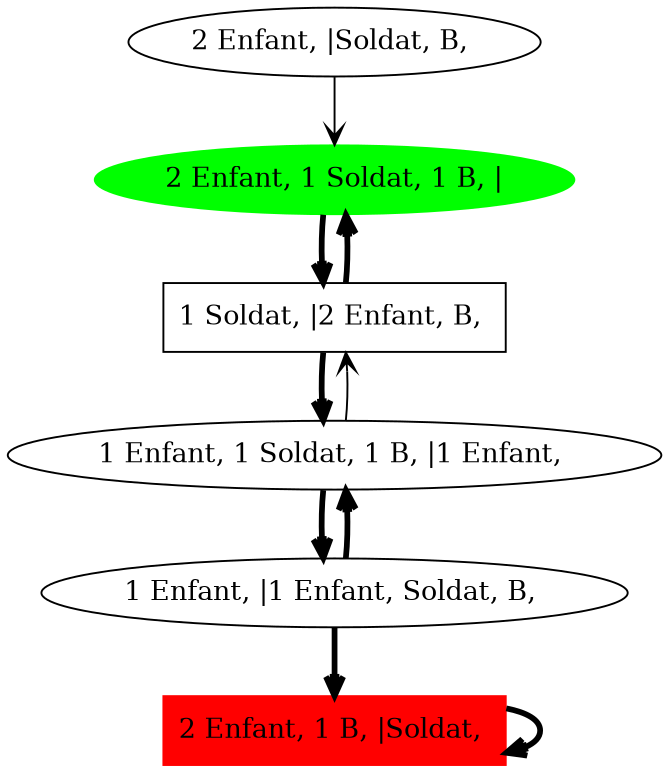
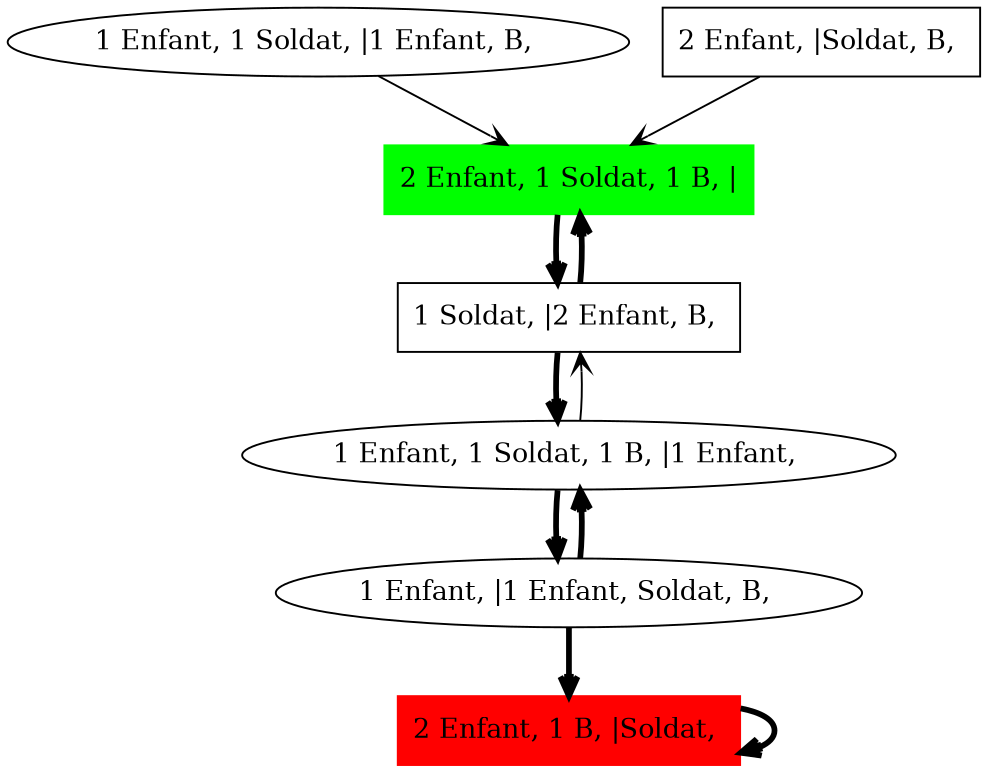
node "1 Enfant, 1 Soldat, |1 Enfant, B,": added
node "2 Enfant, |Soldat, B,": shape ellipse -> box
node "2 Enfant, 1 Soldat, 1 B, |": shape ellipse -> box
